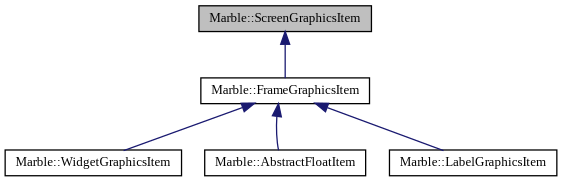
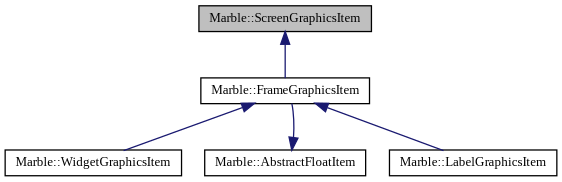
edge "Marble::AbstractFloatItem" -> "Marble::FrameGraphicsItem": reversed
